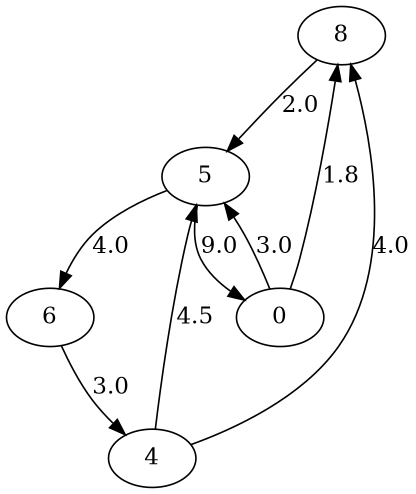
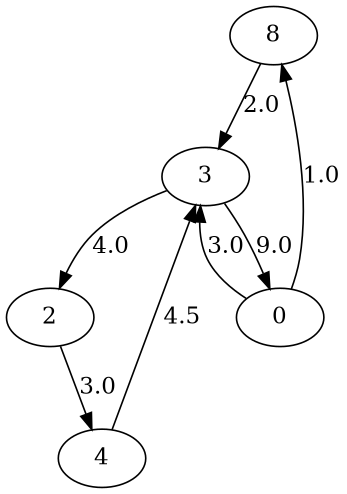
node "5": label "5" -> "3"
edge "0" -> "8": label "1.8" -> "1.0"
edge "4" -> "8": removed, label "4.0"
node "6": label "6" -> "2"
